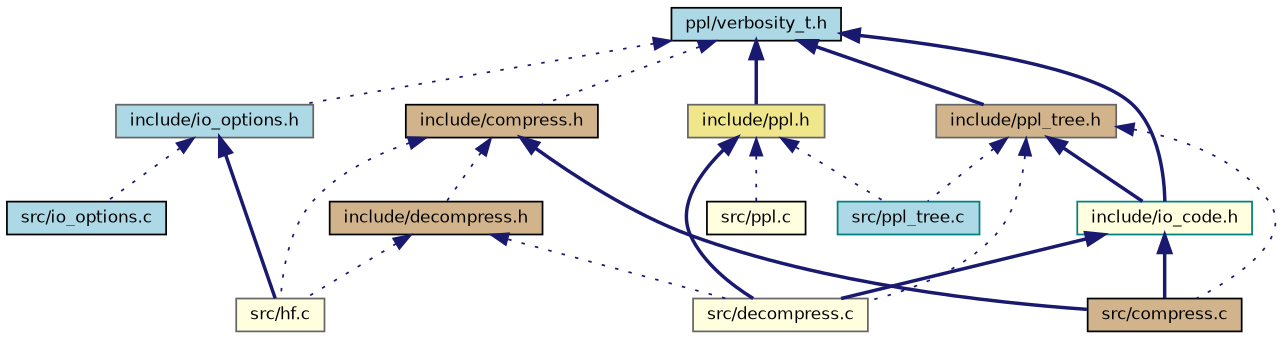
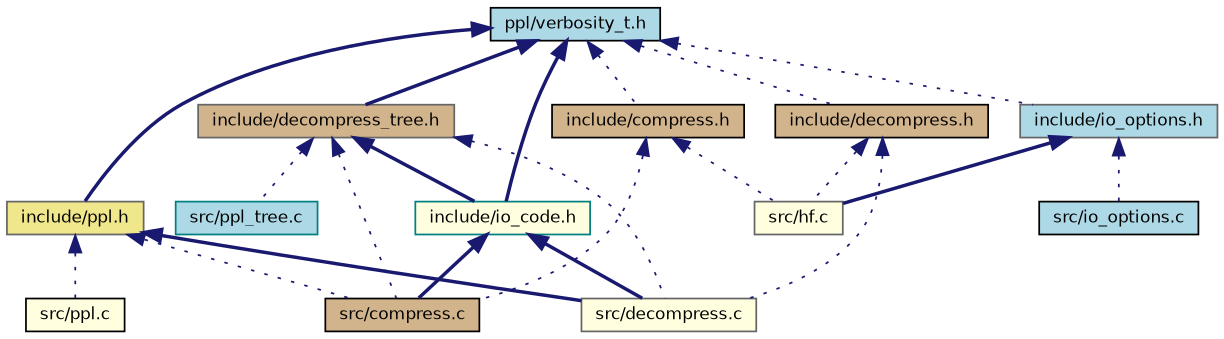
node "include/ppl_tree.h": label "include/ppl_tree.h" -> "include/decompress_tree.h"
edge "src/ppl_tree.c" -> "include/ppl.h": now "src/compress.c" -> "include/ppl.h"
edge "include/decompress.h" -> "include/compress.h": now "include/decompress.h" -> "ppl/verbosity_t.h"
edge "src/compress.c" -> "include/compress.h": style bold -> dotted
